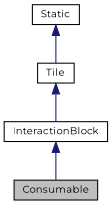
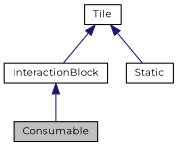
edge "Tile" -> "Static": reversed
